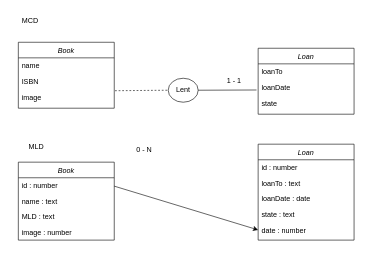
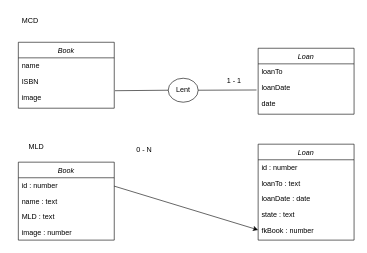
edge "ISBN" -- "Lent": style dashed -> solid
node "state": label "state" -> "date"
node "date : number": label "date : number" -> "fkBook : number"
